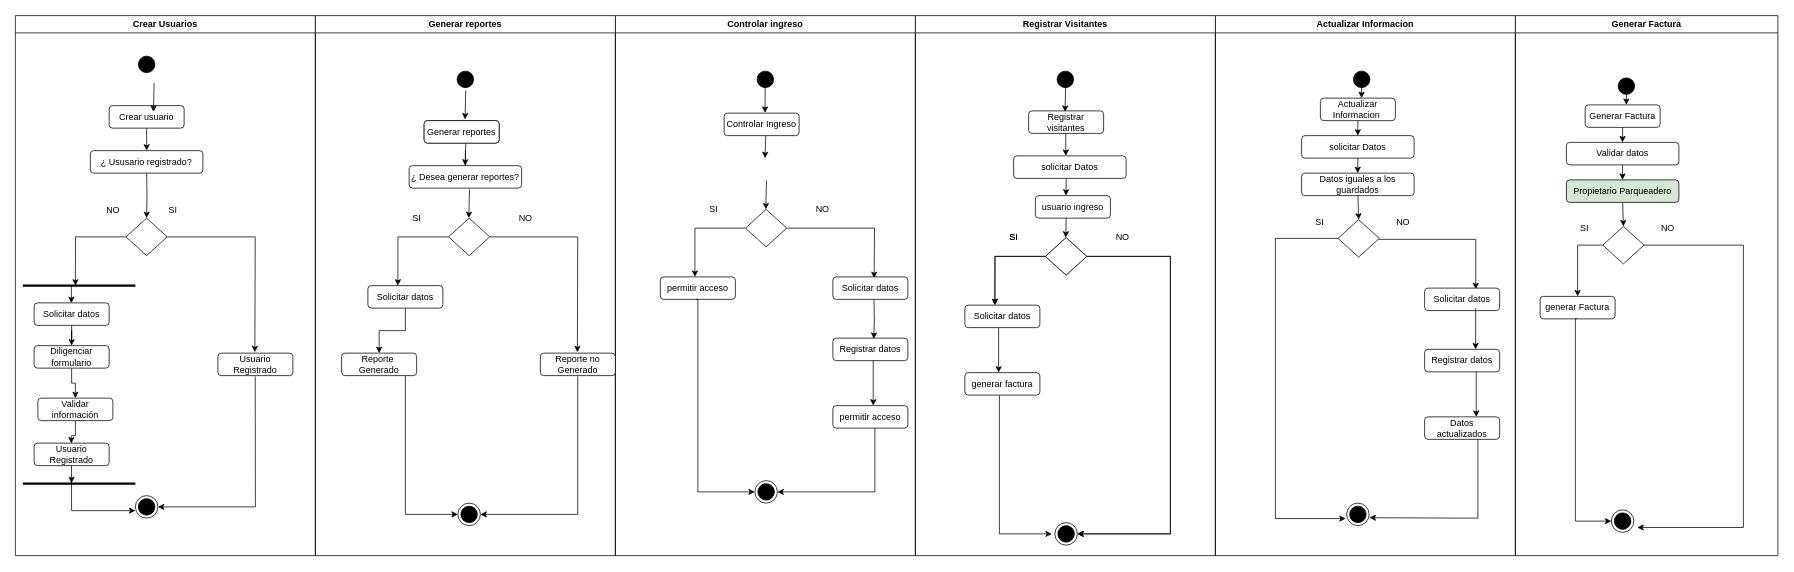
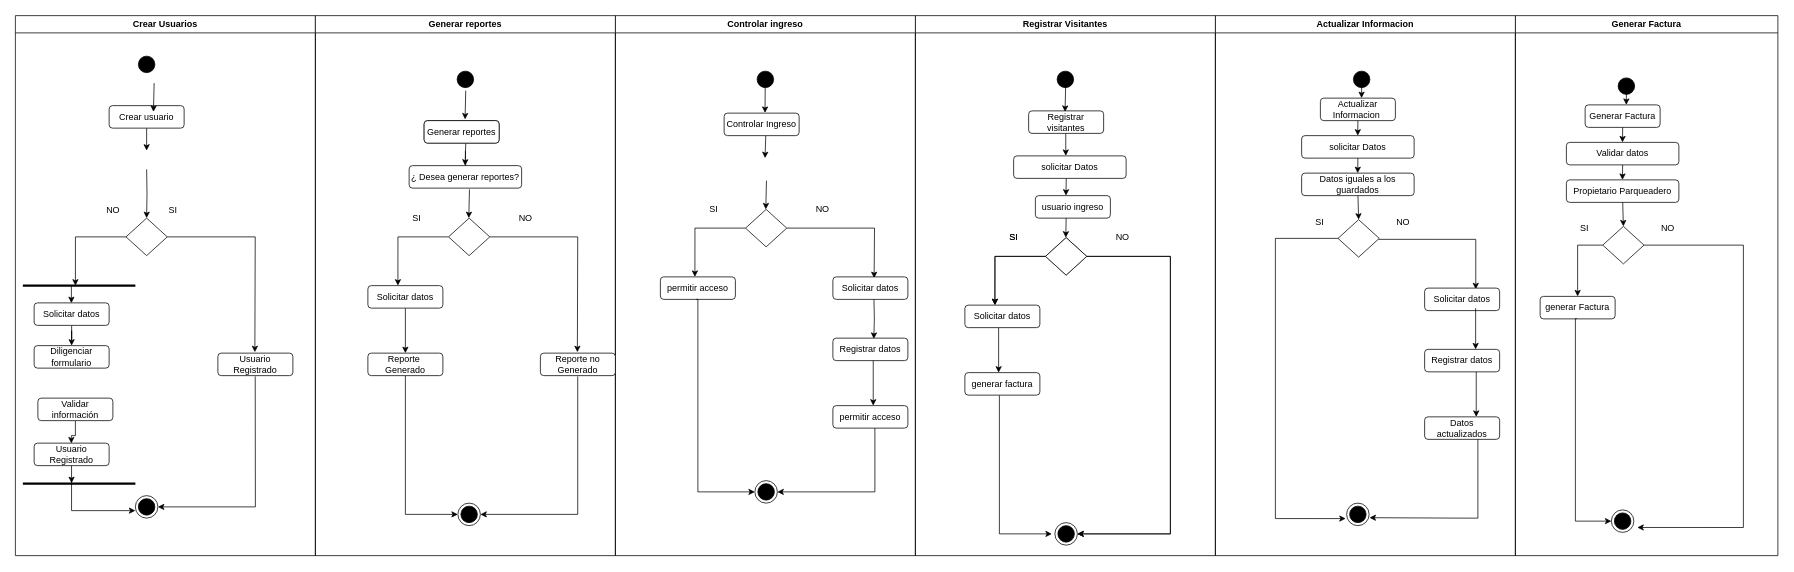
node "¿ Ususario registrado?": removed
node "Propietario Parqueadero": fillcolor #d5e8d4 -> #ffffff
node "Reporte Generado": moved (379, 364) -> (405, 364)
edge "Diligenciar formulario" -> "Validar información": removed
